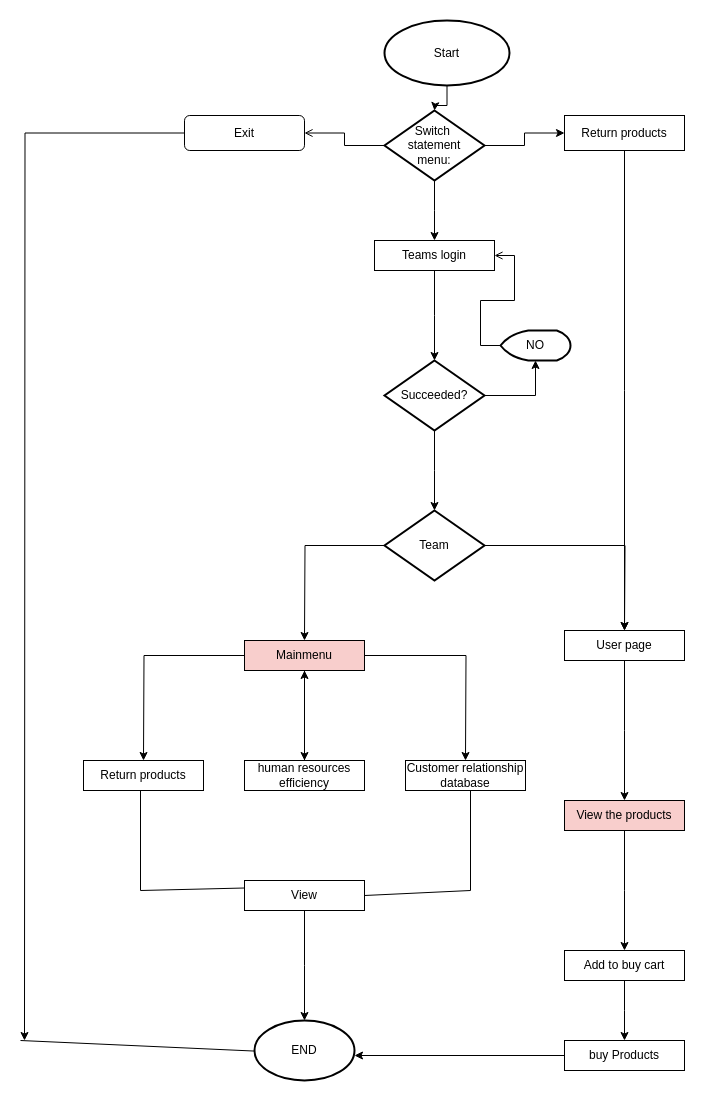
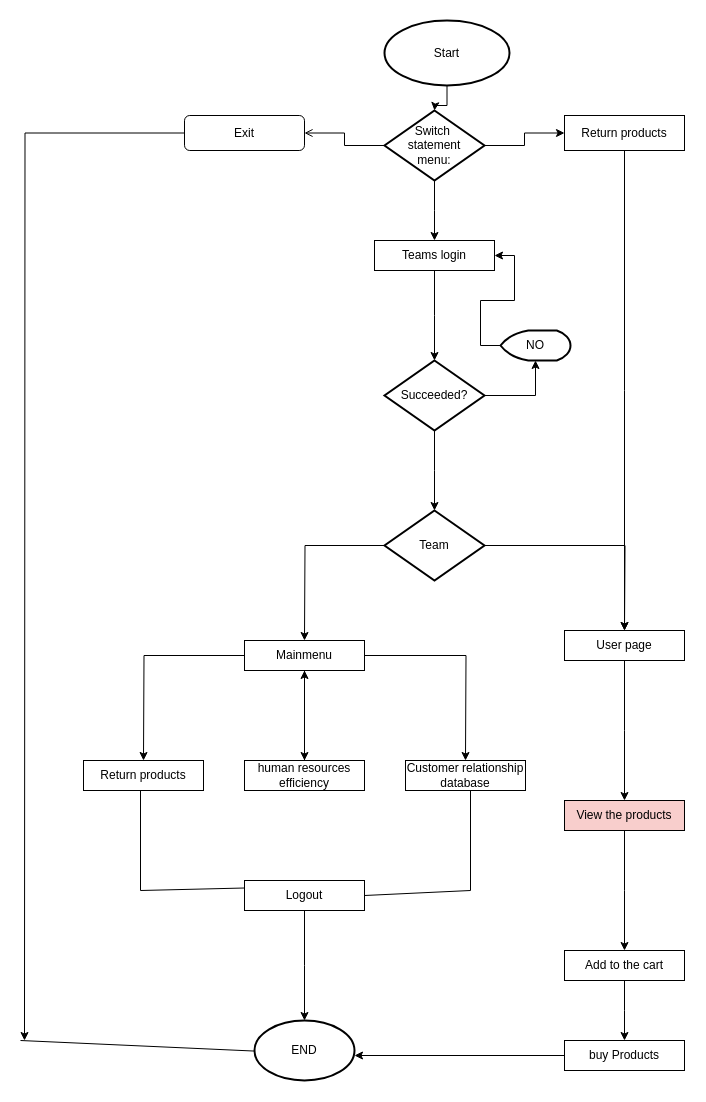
edge "NO" -> "Teams login": arrowhead open -> classic
node "Mainmenu": fillcolor #f8cecc -> #ffffff
node "View": label "View" -> "Logout"
node "Add to buy cart": label "Add to buy cart" -> "Add to the cart"
